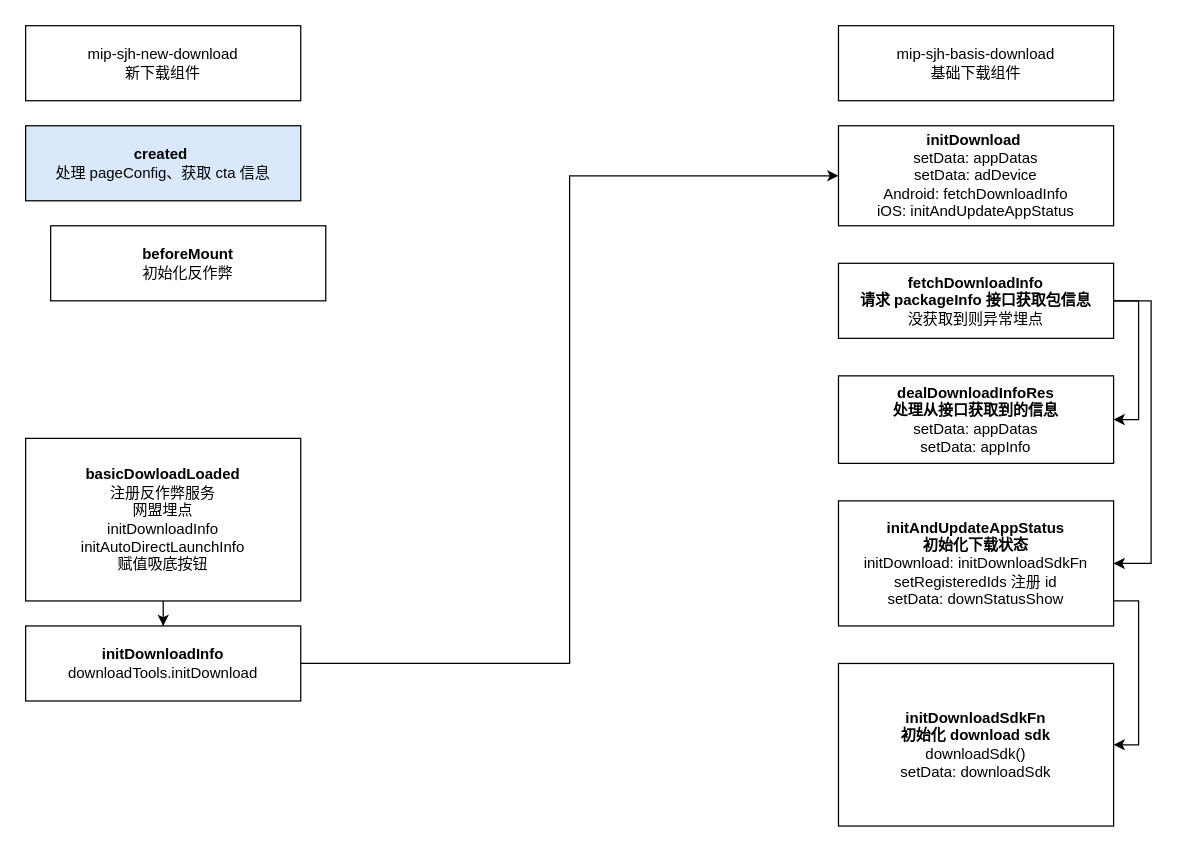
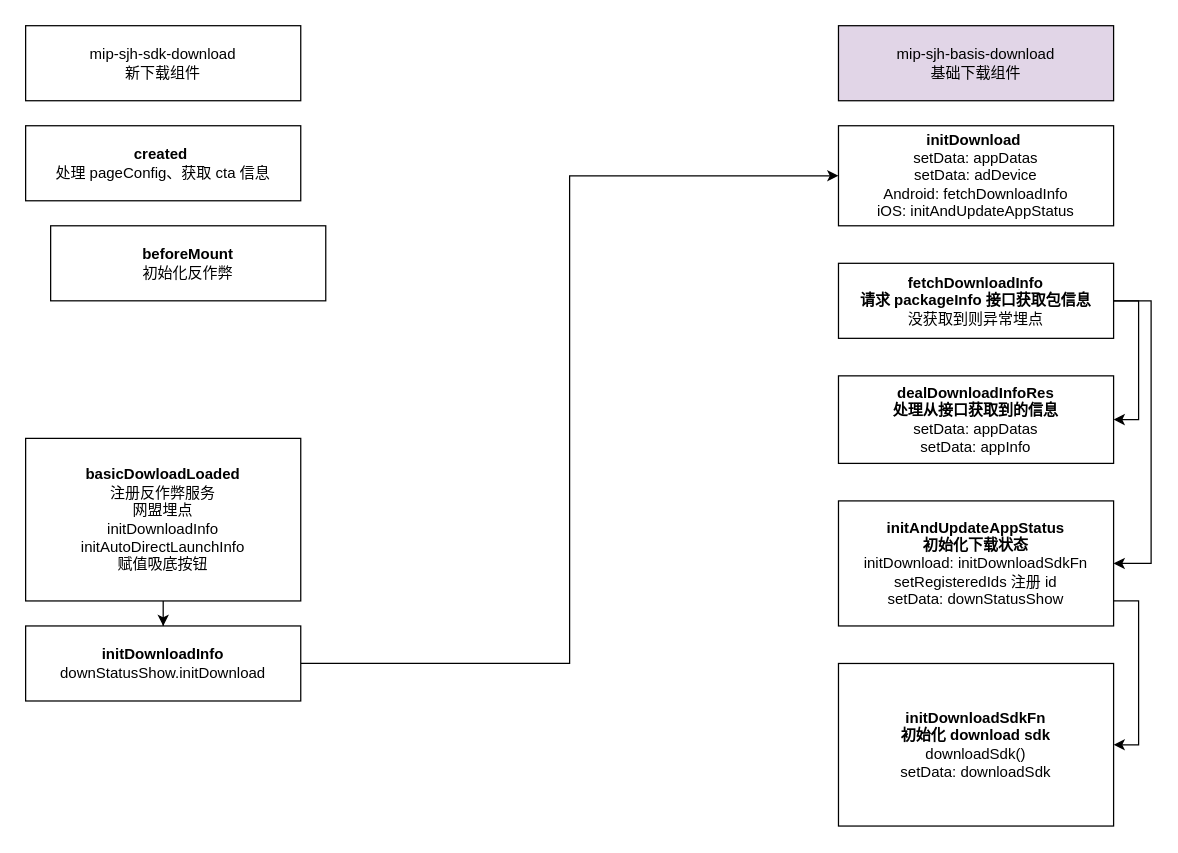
node "mip-sjh-new-download 新下载组件": label "mip-sjh-new-download 新下载组件" -> "mip-sjh-sdk-download 新下载组件"
node "mip-sjh-basis-download 基础下载组件": fillcolor #ffffff -> #e1d5e7
node "created 处理 pageConfig、获取 cta 信息": fillcolor #dae8fc -> #ffffff
node "initDownloadInfo downloadTools.initDownload": label "initDownloadInfo downloadTools.initDownload" -> "initDownloadInfo downStatusShow.initDownload"
